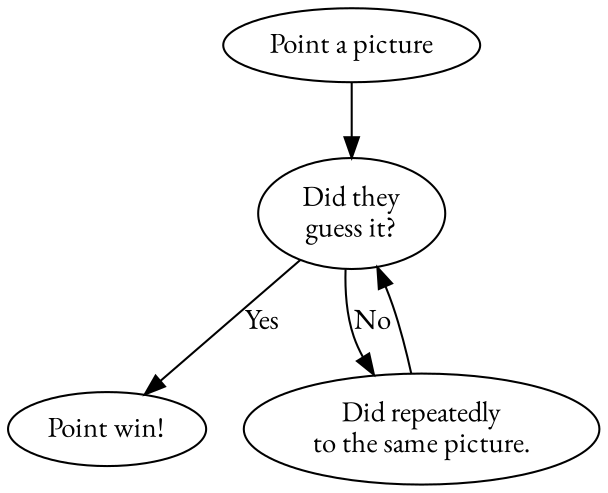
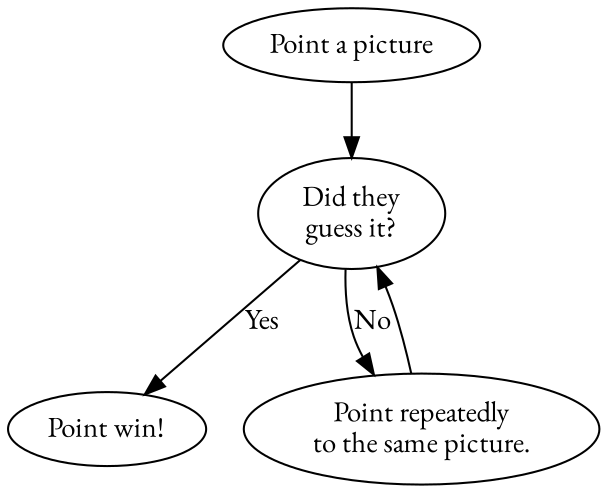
node "Did repeatedly to the same picture.": label "Did repeatedly to the same picture." -> "Point repeatedly to the same picture."
